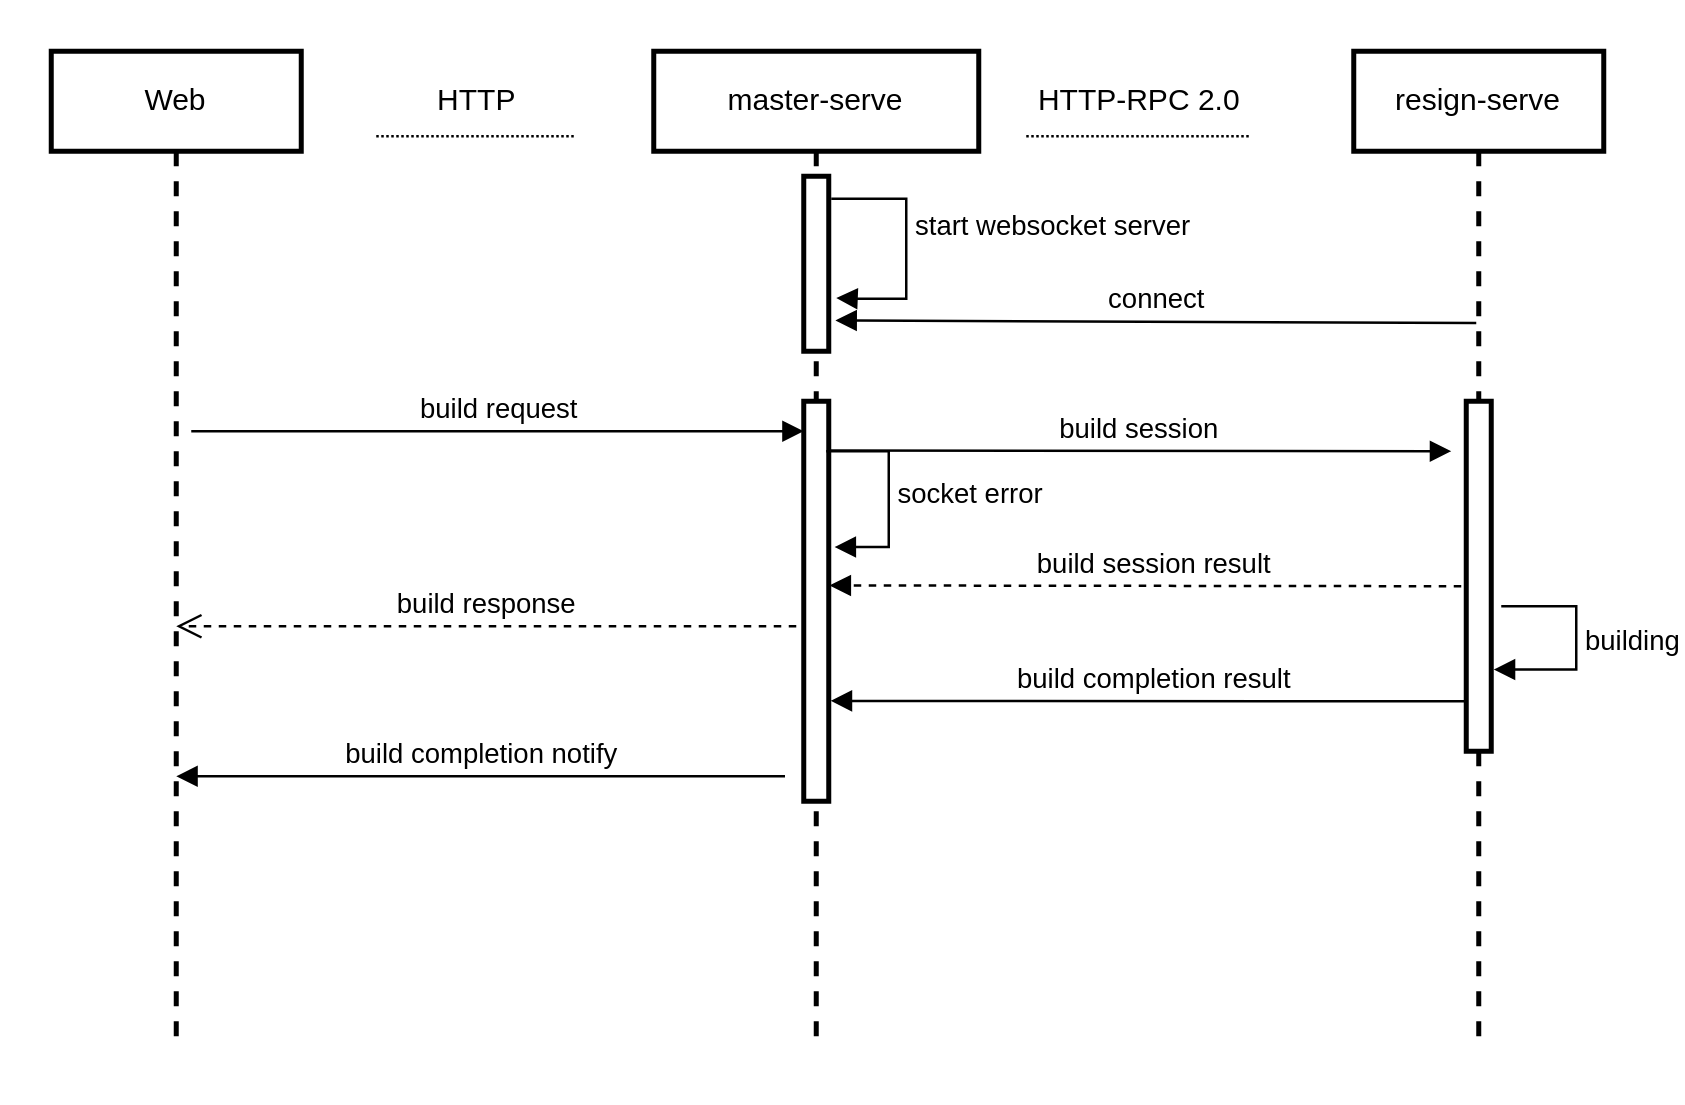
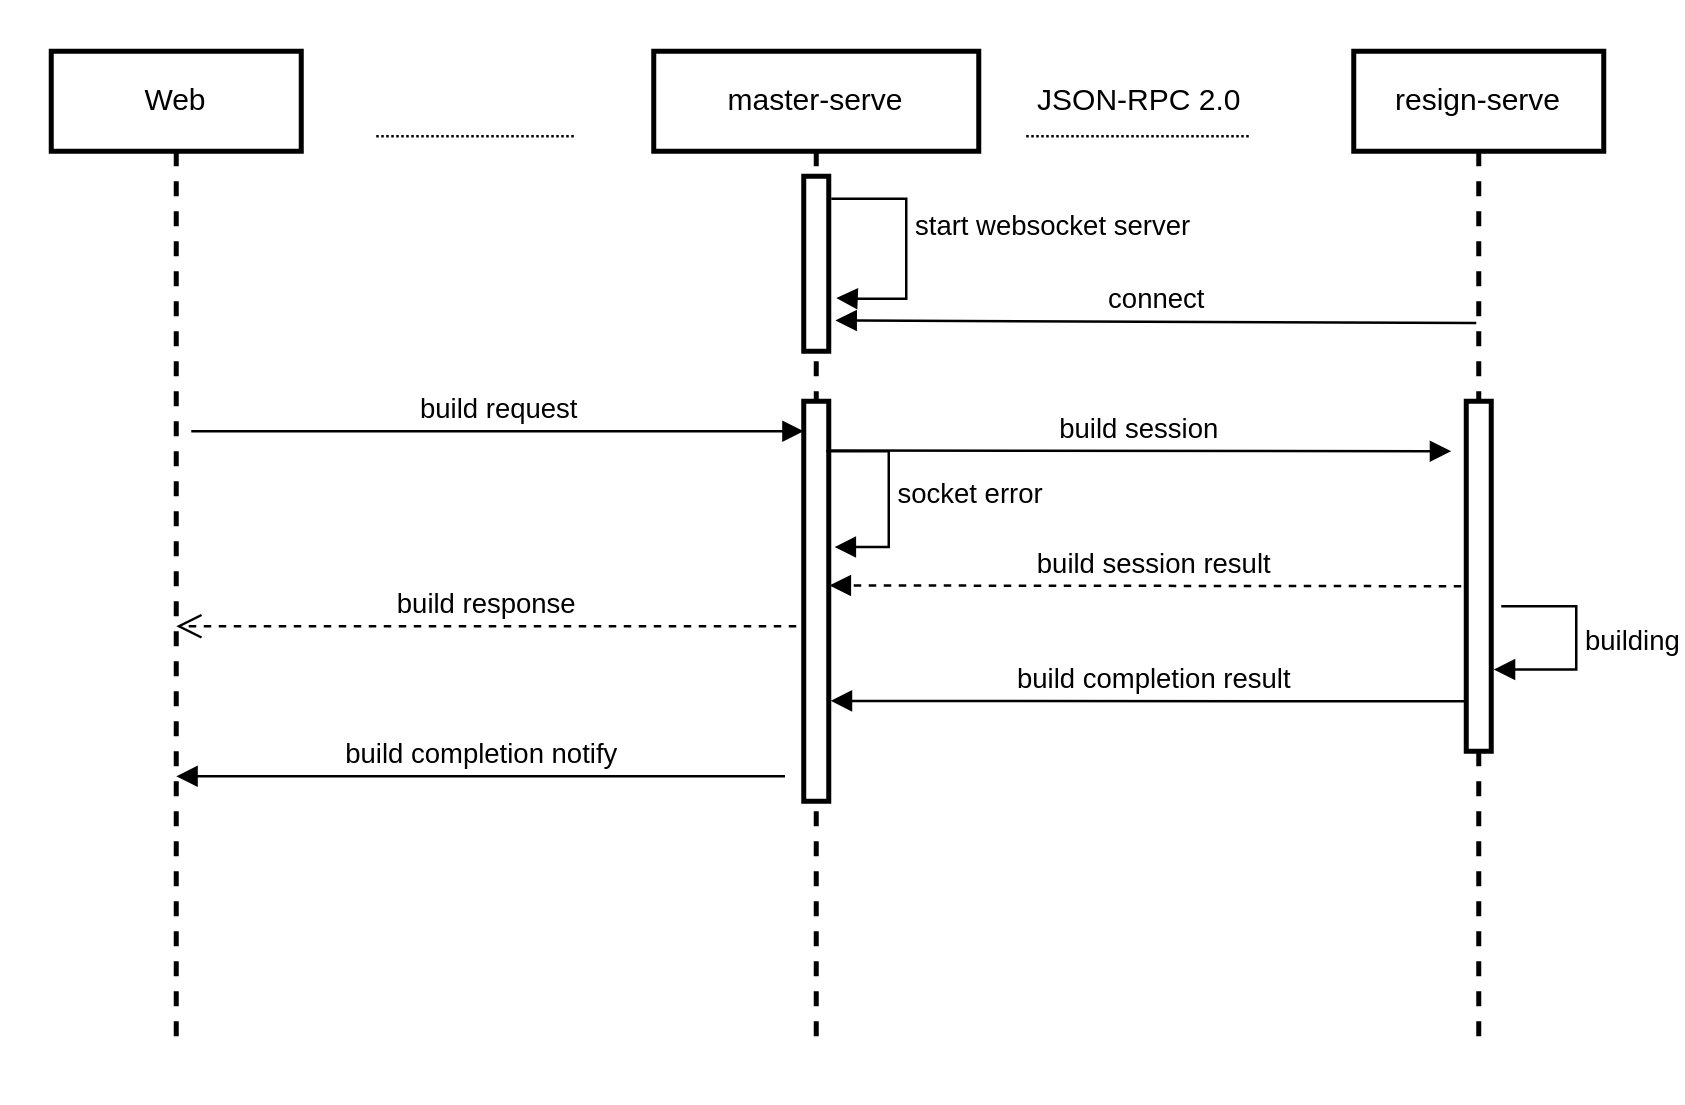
node "HTTP": removed
node "HTTP-RPC 2.0": label "HTTP-RPC 2.0" -> "JSON-RPC 2.0"
